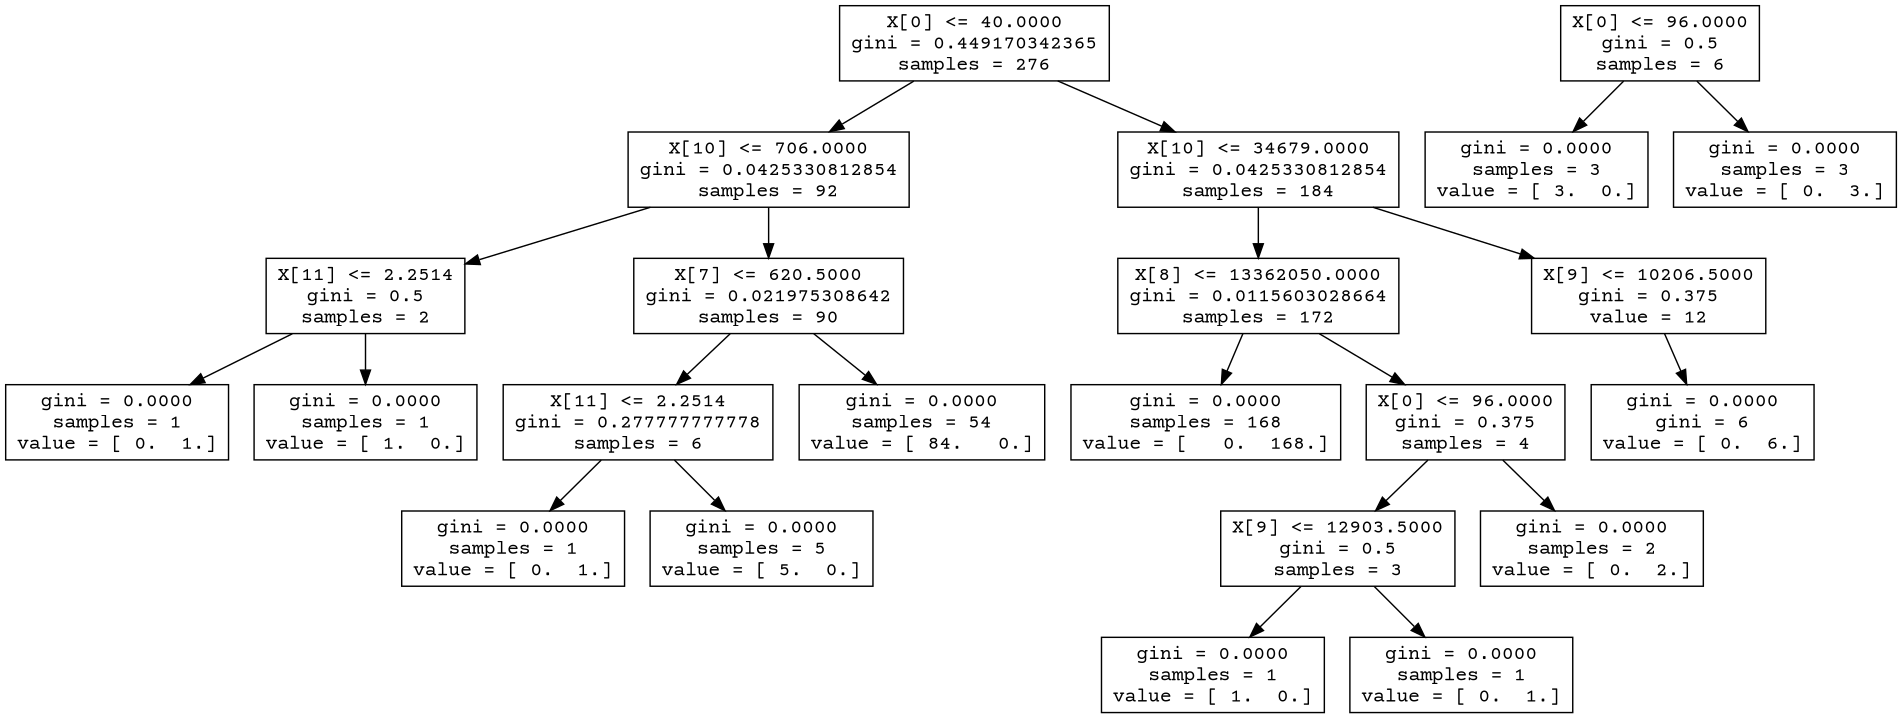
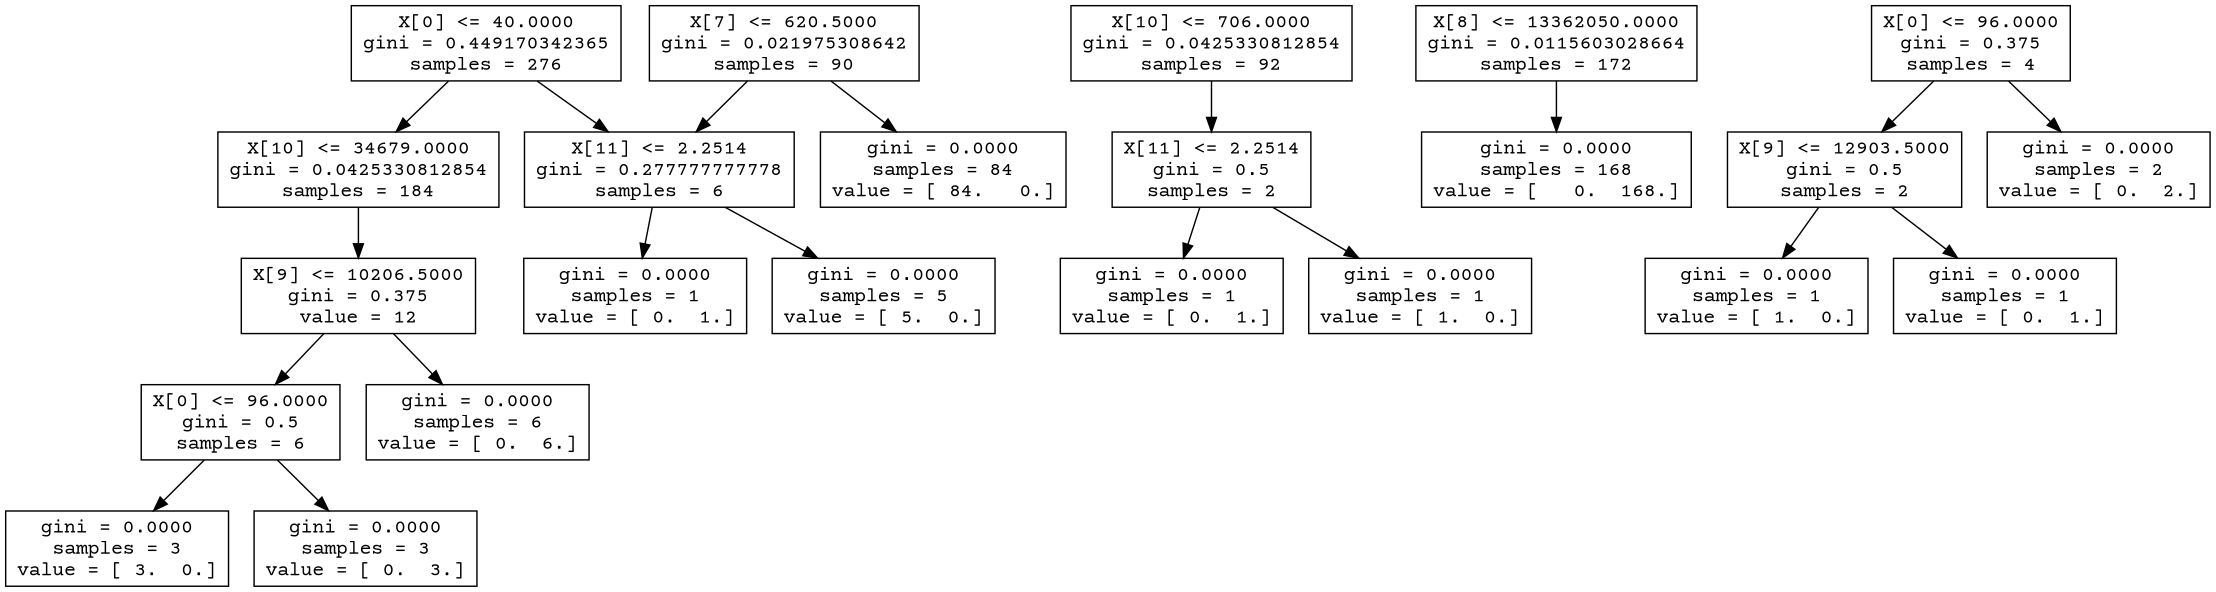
edge "X[0] <= 40.0000 gini = 0.449170342365 samples = 276" -> "X[10] <= 706.0000 gini = 0.0425330812854 samples = 92": now "X[0] <= 40.0000 gini = 0.449170342365 samples = 276" -> "X[11] <= 2.2514 gini = 0.277777777778 samples = 6"
edge "X[10] <= 706.0000 gini = 0.0425330812854 samples = 92" -> "X[7] <= 620.5000 gini = 0.021975308642 samples = 90": removed
edge "X[10] <= 34679.0000 gini = 0.0425330812854 samples = 184" -> "X[8] <= 13362050.0000 gini = 0.0115603028664 samples = 172": removed
edge "X[9] <= 10206.5000 gini = 0.375 value = 12" -> "X[0] <= 96.0000 gini = 0.5 samples = 6": added
edge "X[8] <= 13362050.0000 gini = 0.0115603028664 samples = 172" -> "X[0] <= 96.0000 gini = 0.375 samples = 4": removed
node "gini = 0.0000 samples = 54 value = [ 84.   0.]": label "gini = 0.0000 samples = 54 value = [ 84.   0.]" -> "gini = 0.0000 samples = 84 value = [ 84.   0.]"
node "gini = 0.0000 gini = 6 value = [ 0.  6.]": label "gini = 0.0000 gini = 6 value = [ 0.  6.]" -> "gini = 0.0000 samples = 6 value = [ 0.  6.]"
node "X[9] <= 12903.5000 gini = 0.5 samples = 3": label "X[9] <= 12903.5000 gini = 0.5 samples = 3" -> "X[9] <= 12903.5000 gini = 0.5 samples = 2"
